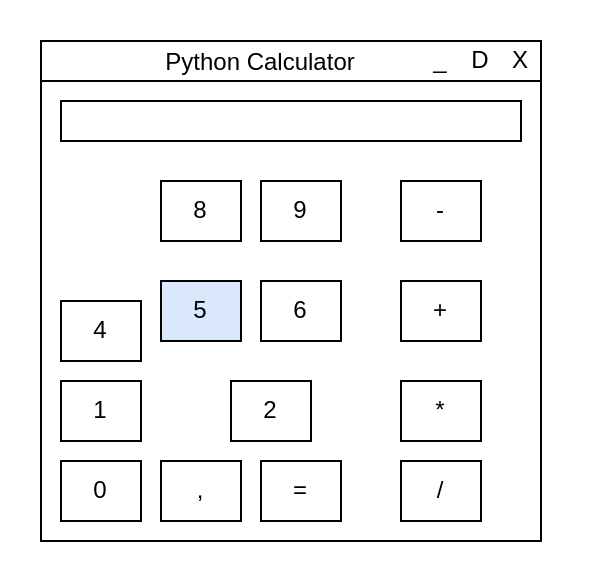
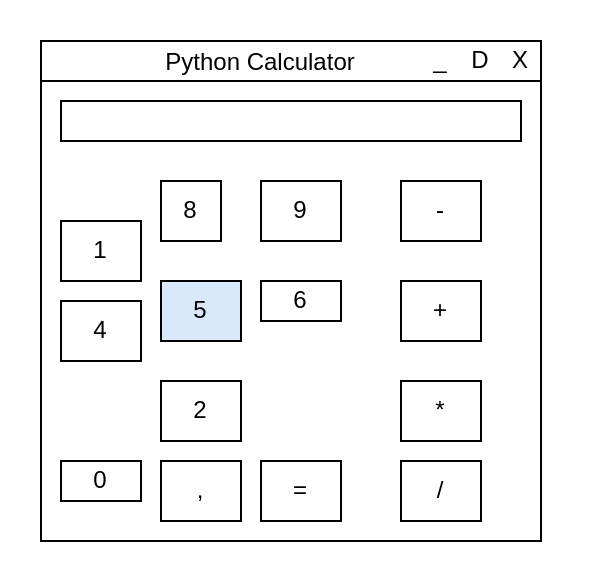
node "8": size 80x60 -> 60x60
node "6": size 80x60 -> 80x40
node "1": moved (101, 411) -> (101, 251)
node "2": moved (271, 411) -> (201, 411)
node "0": size 80x60 -> 80x40
